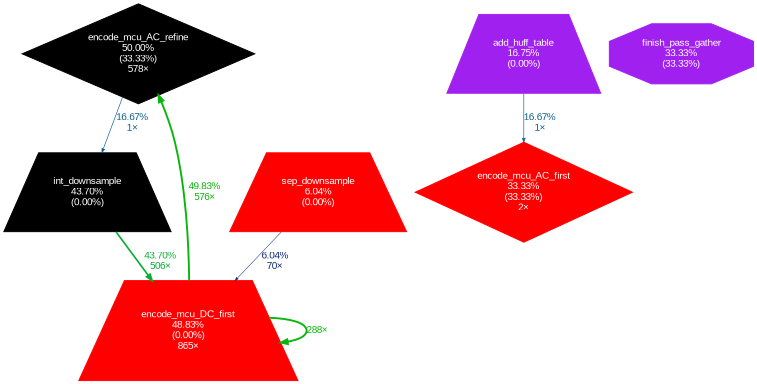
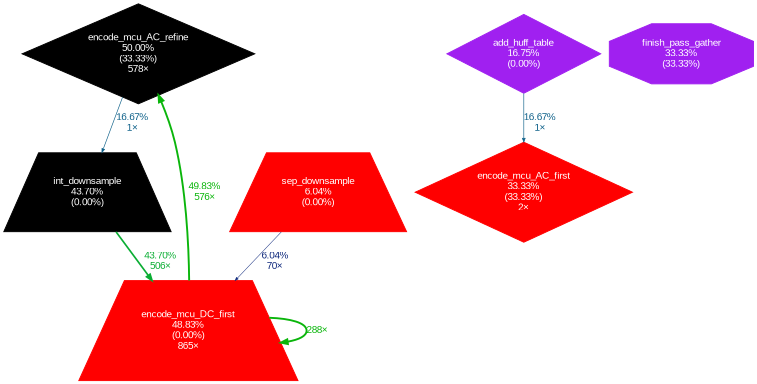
node "add_huff_table 16.75% (0.00%)": shape trapezium -> diamond
